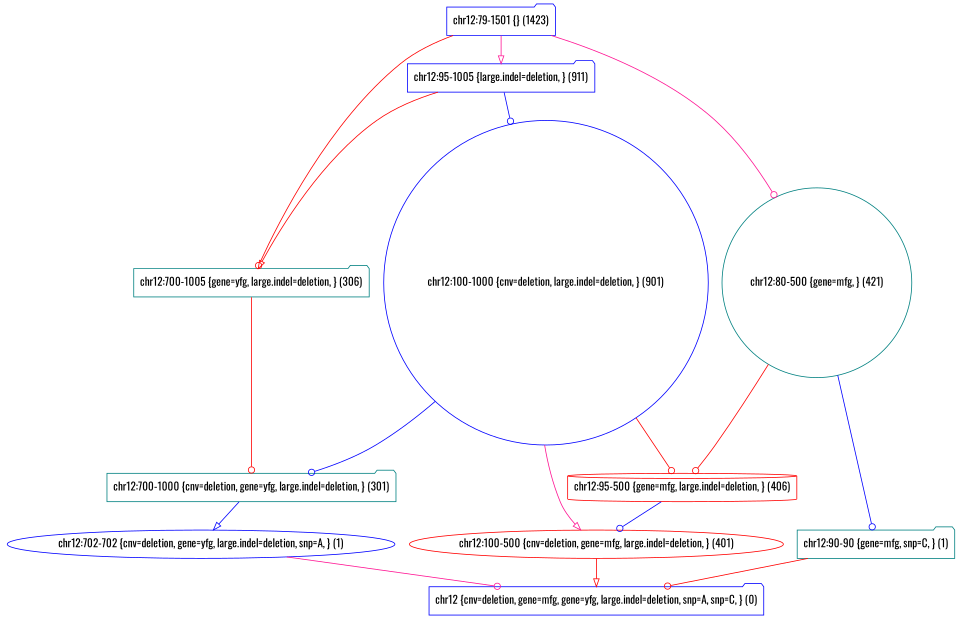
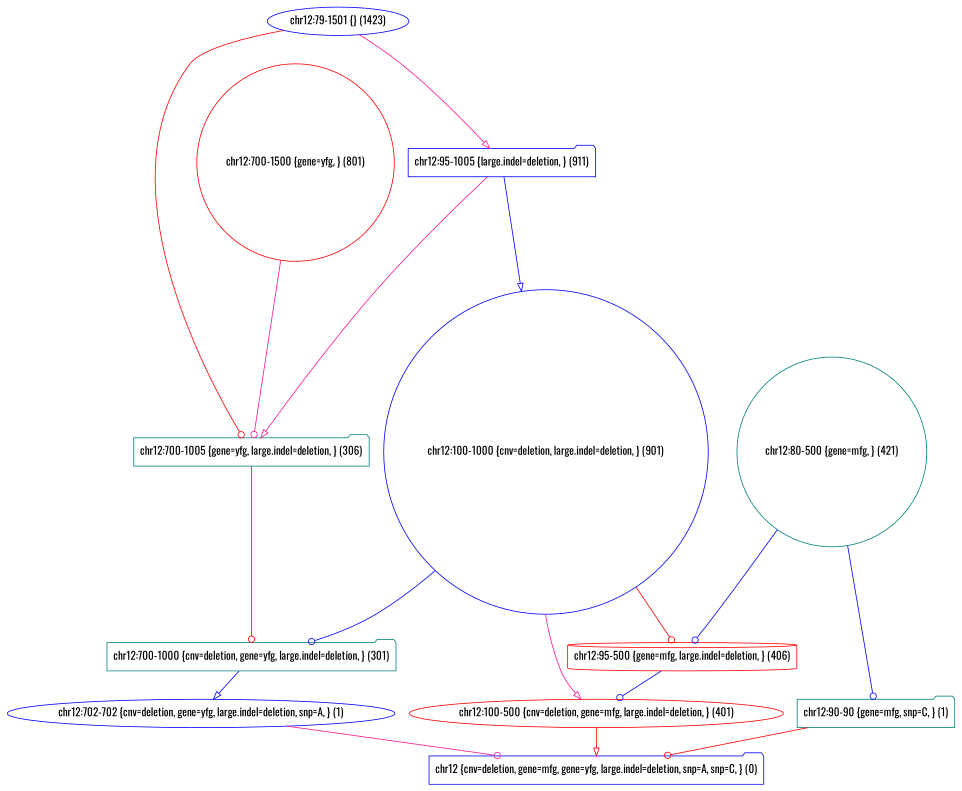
node "chr12:79-1501 {} (1423)": shape folder -> ellipse
edge "chr12:79-1501 {} (1423)" -> "chr12:80-500 {gene=mfg, } (421)": removed
edge "chr12:95-1005 {large.indel=deletion, } (911)" -> "chr12:100-1000 {cnv=deletion, large.indel=deletion, } (901)": arrowhead odot -> onormal
edge "chr12:95-1005 {large.indel=deletion, } (911)" -> "chr12:700-1005 {gene=yfg, large.indel=deletion, } (306)": color red -> deeppink
node "chr12:700-1500 {gene=yfg, } (801)": added
edge "chr12:80-500 {gene=mfg, } (421)" -> "chr12:95-500 {gene=mfg, large.indel=deletion, } (406)": color red -> blue
